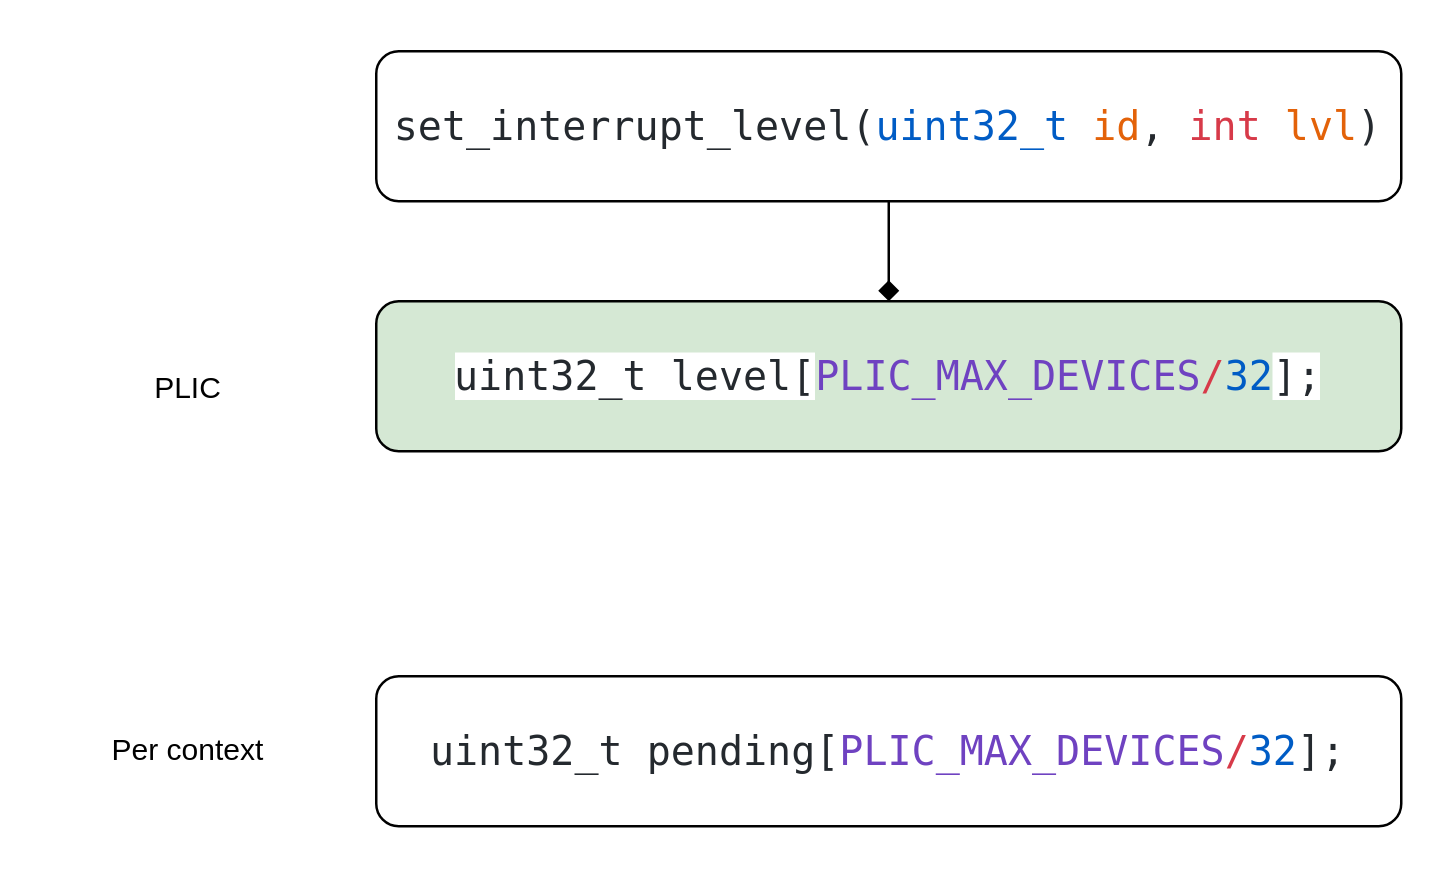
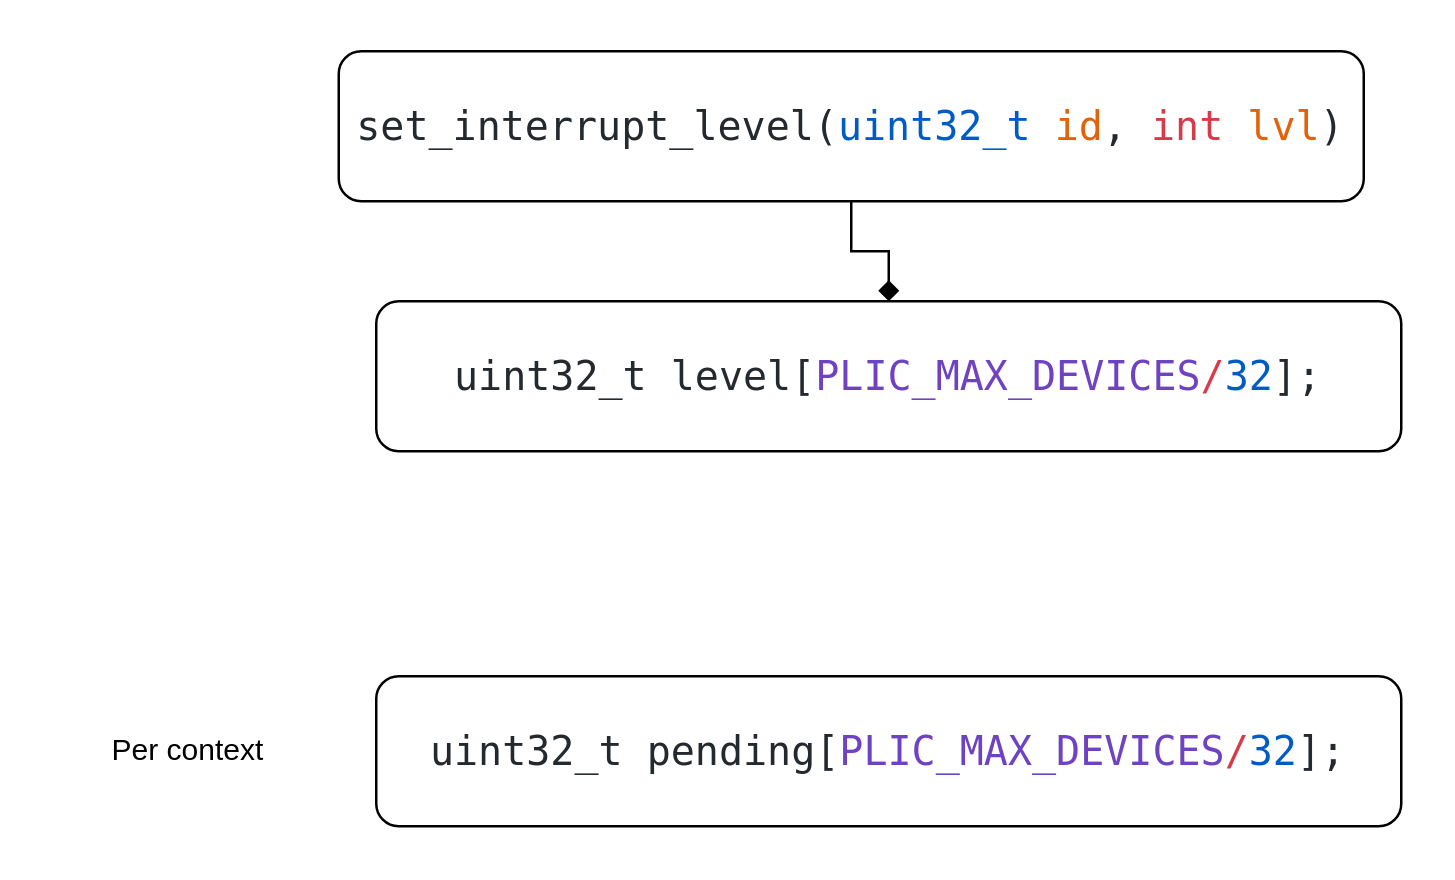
node "set_interrupt_level(uint32_t id, int lvl)": moved (889, 126) -> (851, 126)
node "uint32_t level[PLIC_MAX_DEVICES/32];": fillcolor #d5e8d4 -> #ffffff
node "PLIC": removed
